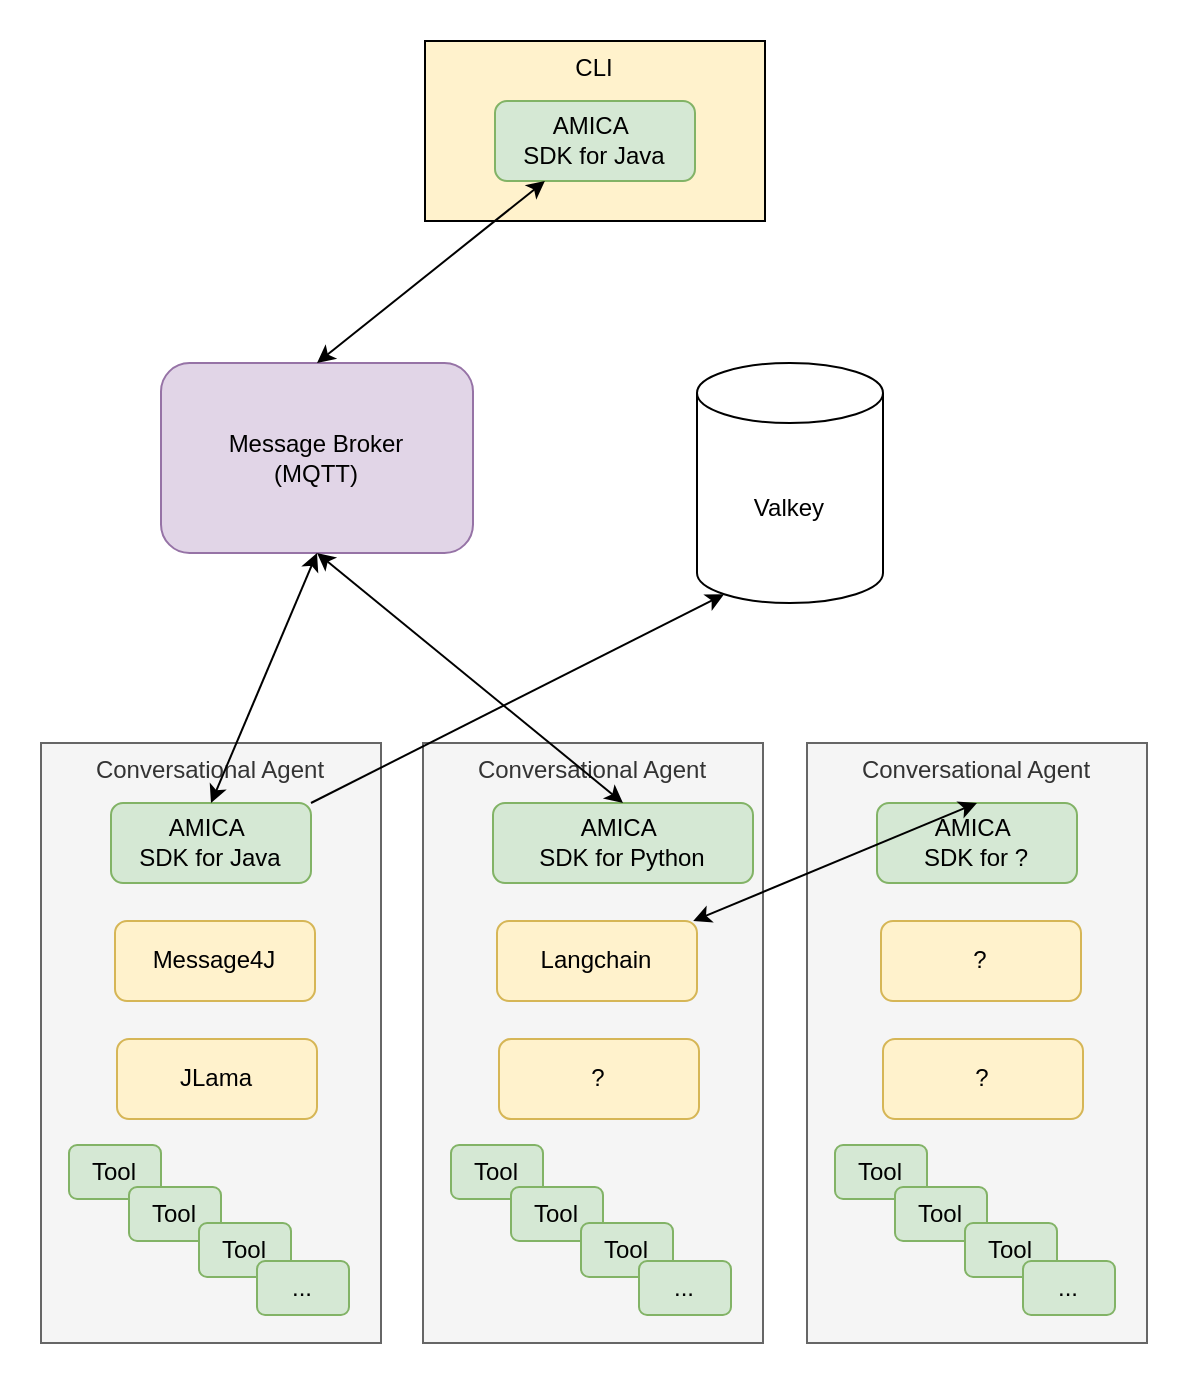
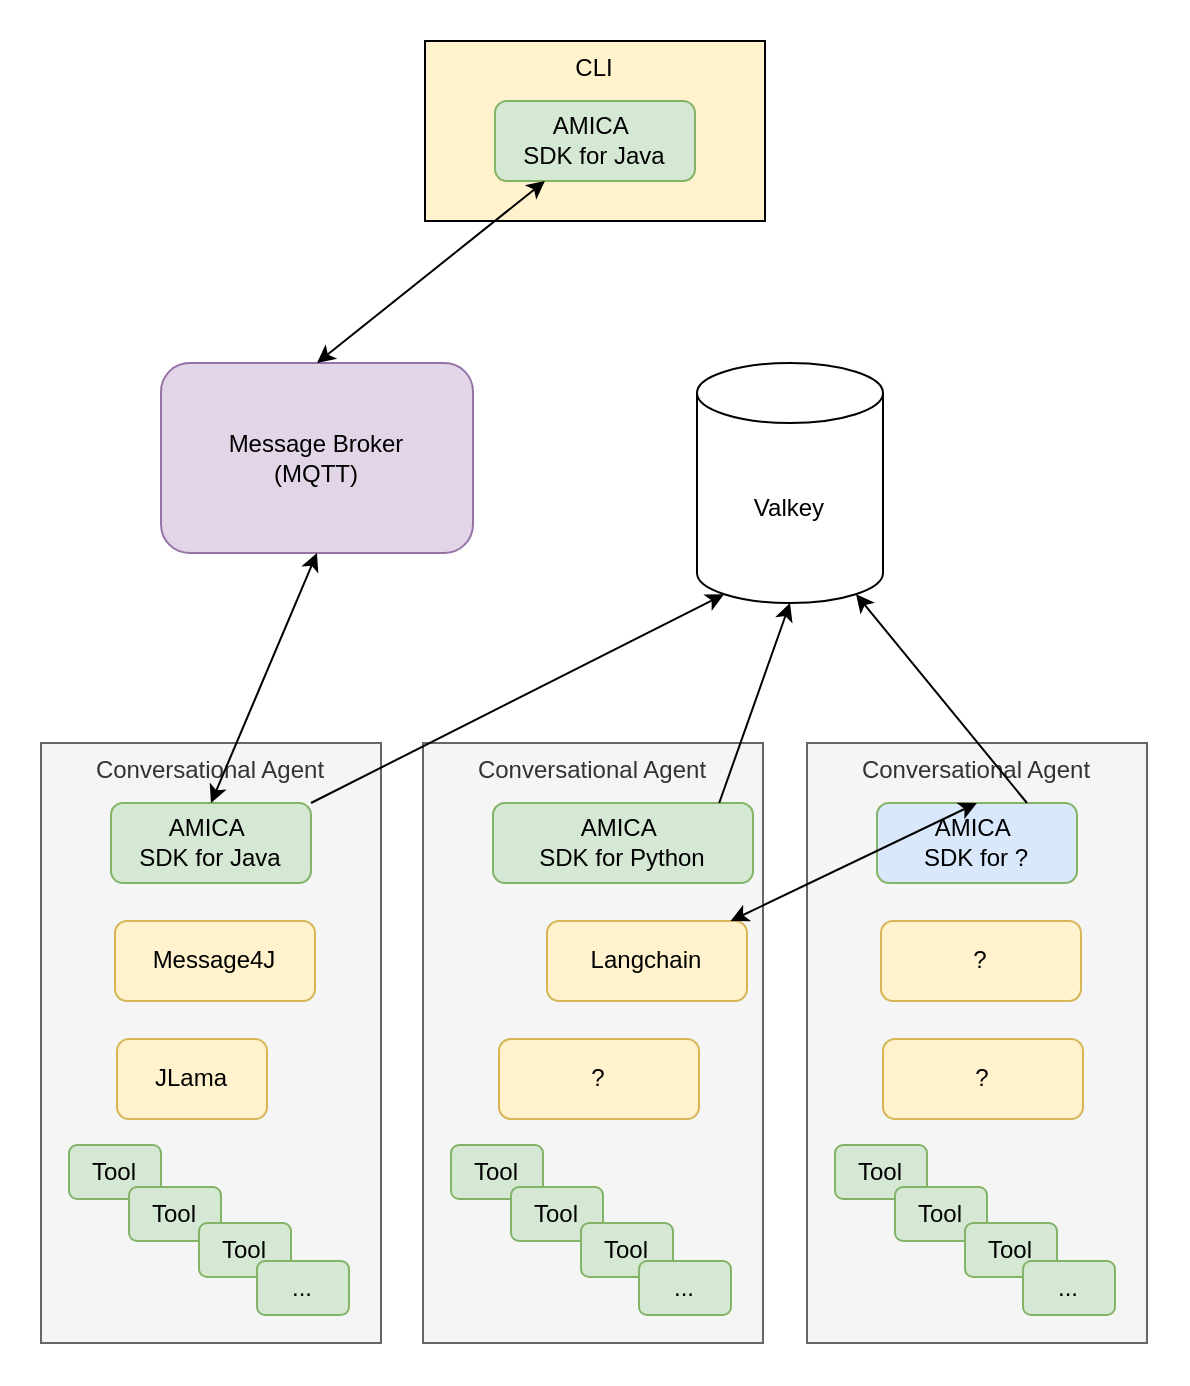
edge "Message Broker (MQTT)" -- "AMICA SDK for Python": removed
edge "AMICA SDK for ?" -> "Valkey": added
edge "AMICA SDK for Python" -> "Valkey": added
node "AMICA SDK for ?": fillcolor #d5e8d4 -> #dae8fc
node "Langchain": moved (597, 961) -> (647, 961)
node "JLama": size 200x80 -> 150x80
